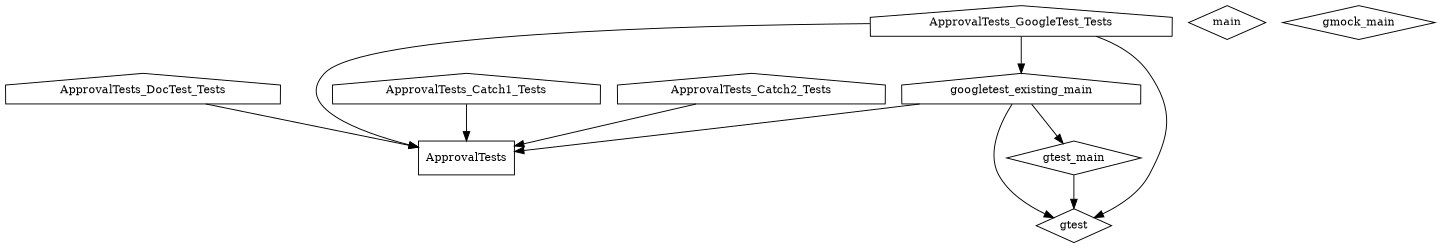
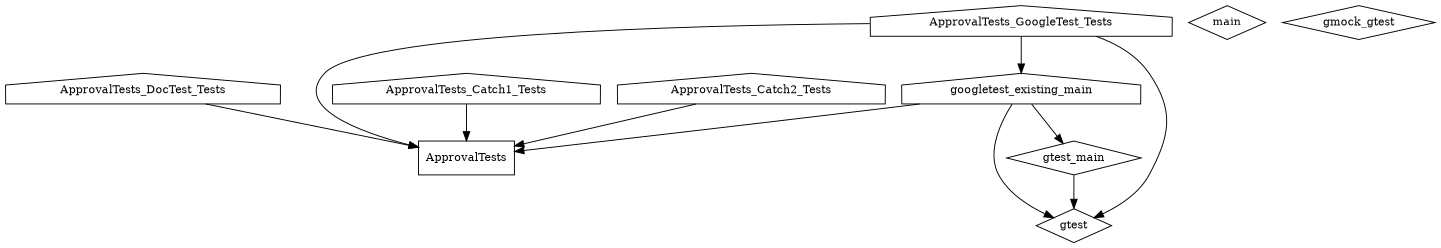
node "gmock_main": label "gmock_main" -> "gmock_gtest"
